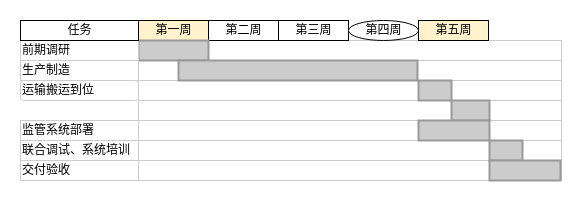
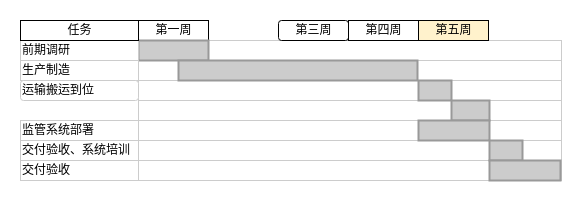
node "第一周": fillcolor #fff2cc -> #ffffff
node "第二周": removed
node "第三周": shape rectangle -> rounded rectangle
node "第四周": shape ellipse -> rectangle
node "联合调试、系统培训": label "联合调试、系统培训" -> "交付验收、系统培训"
